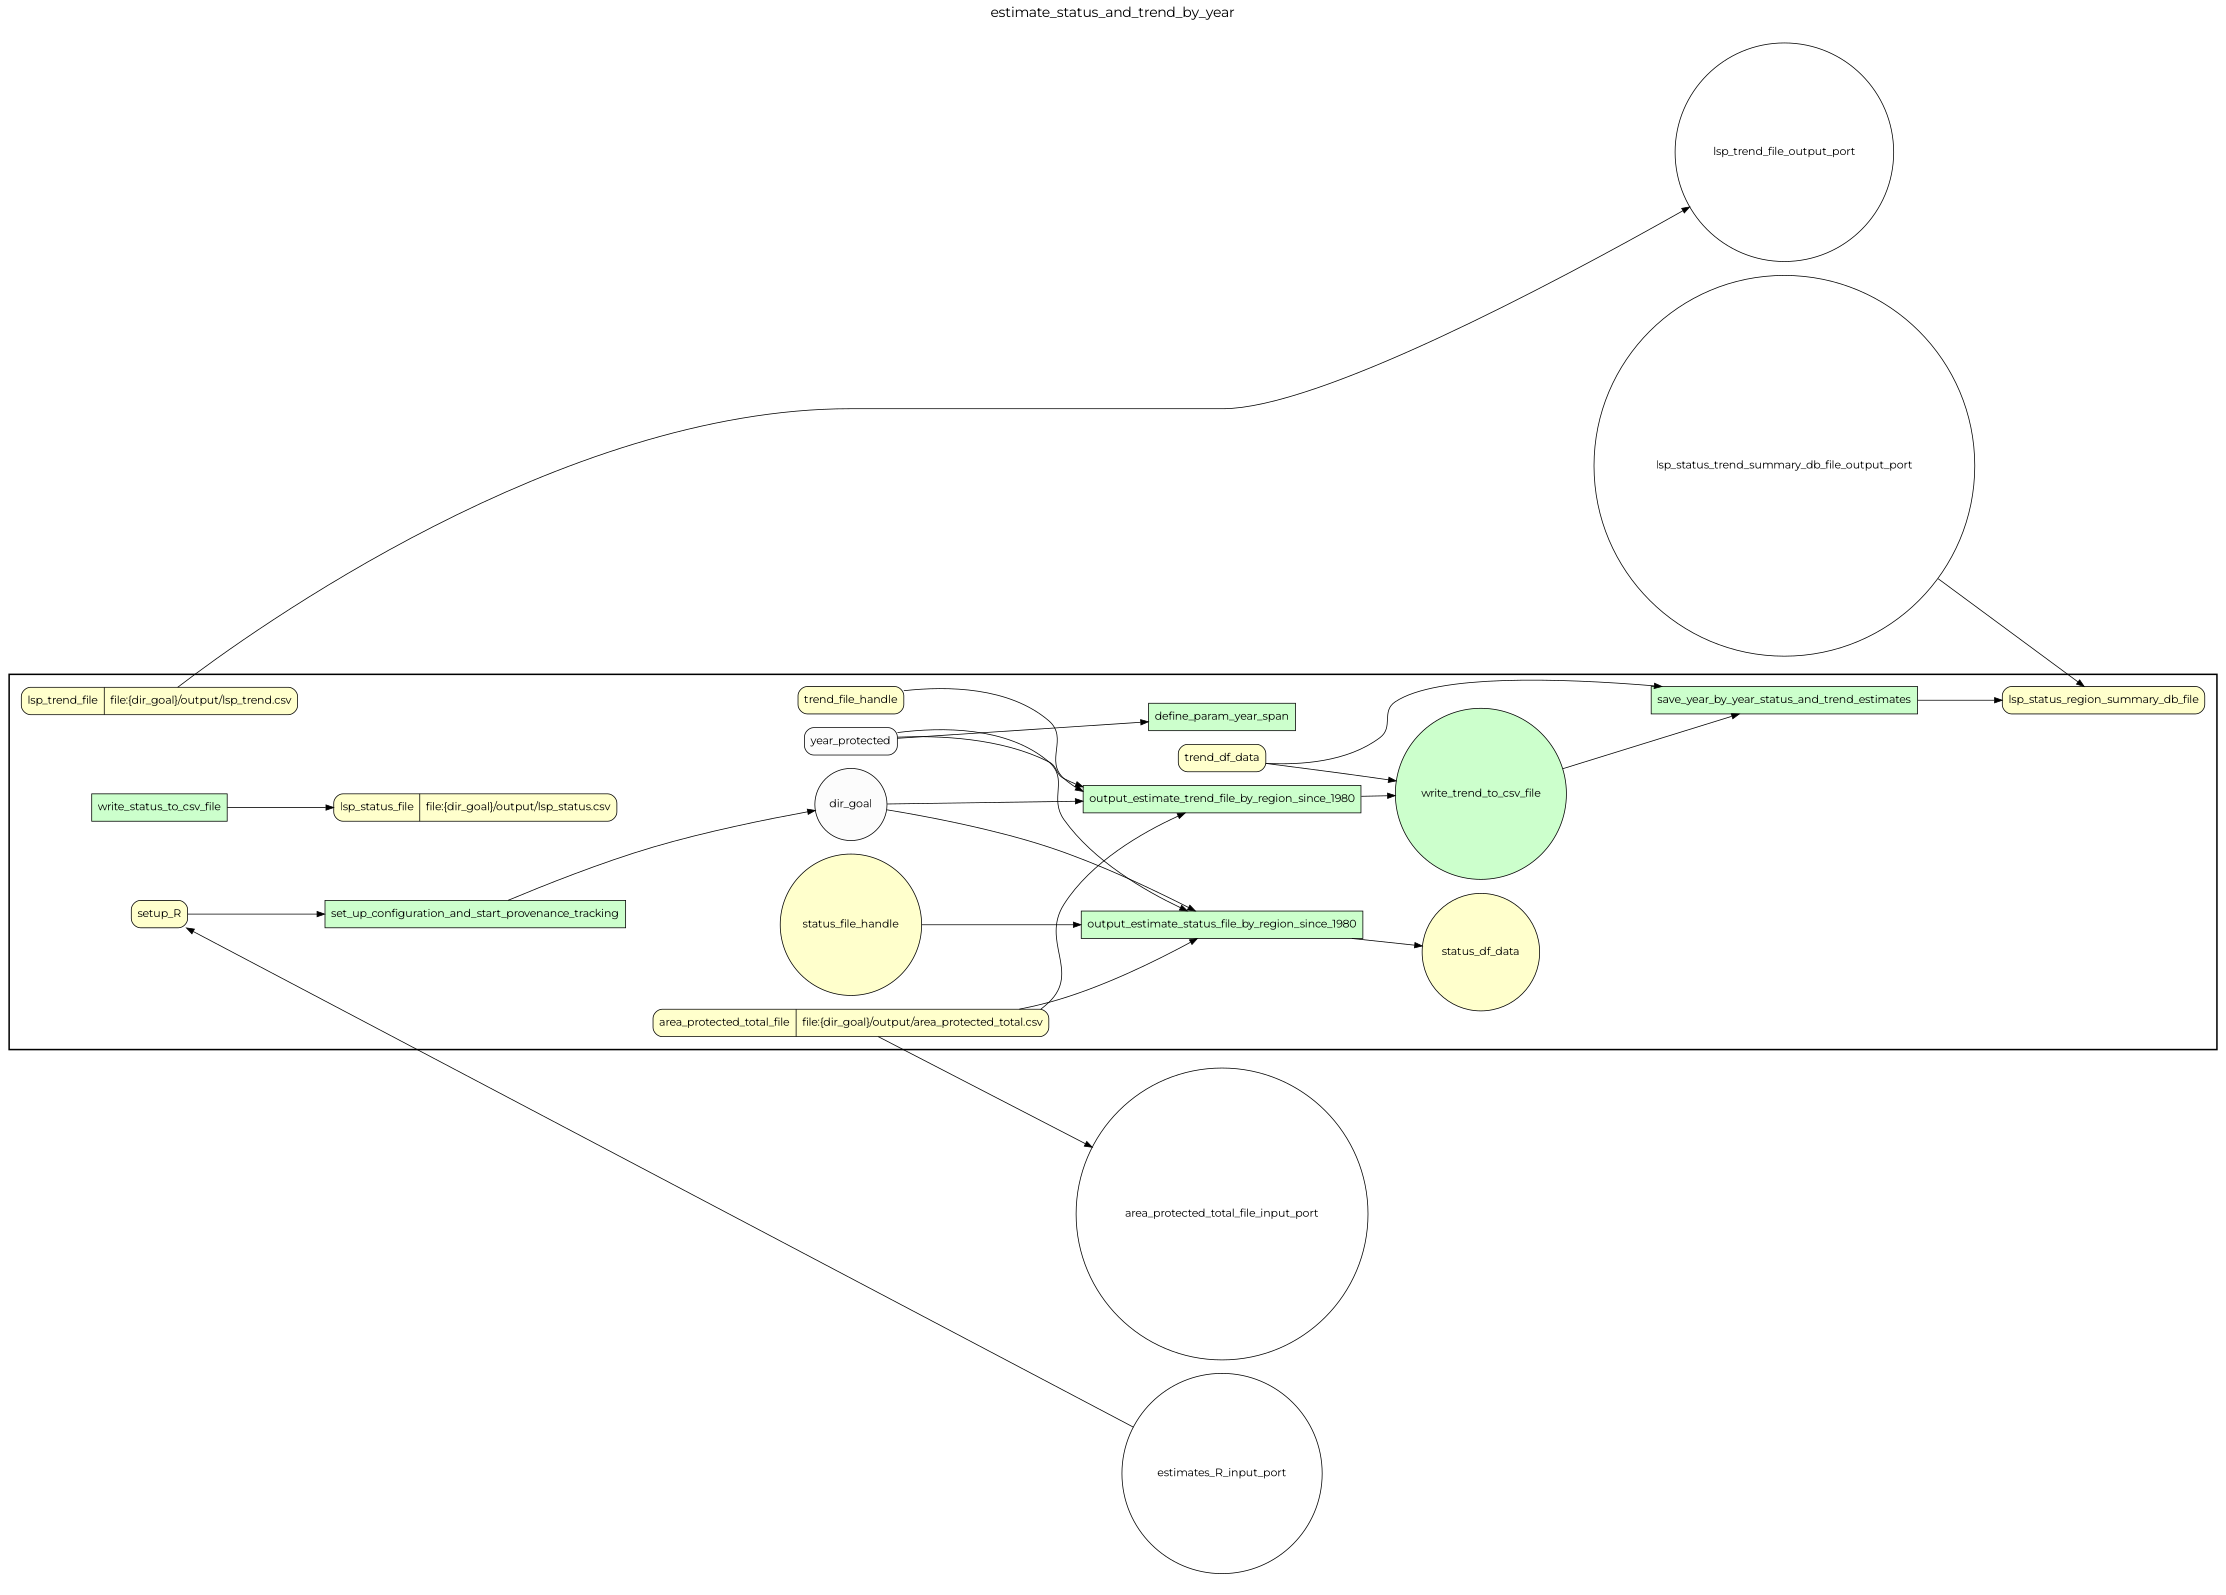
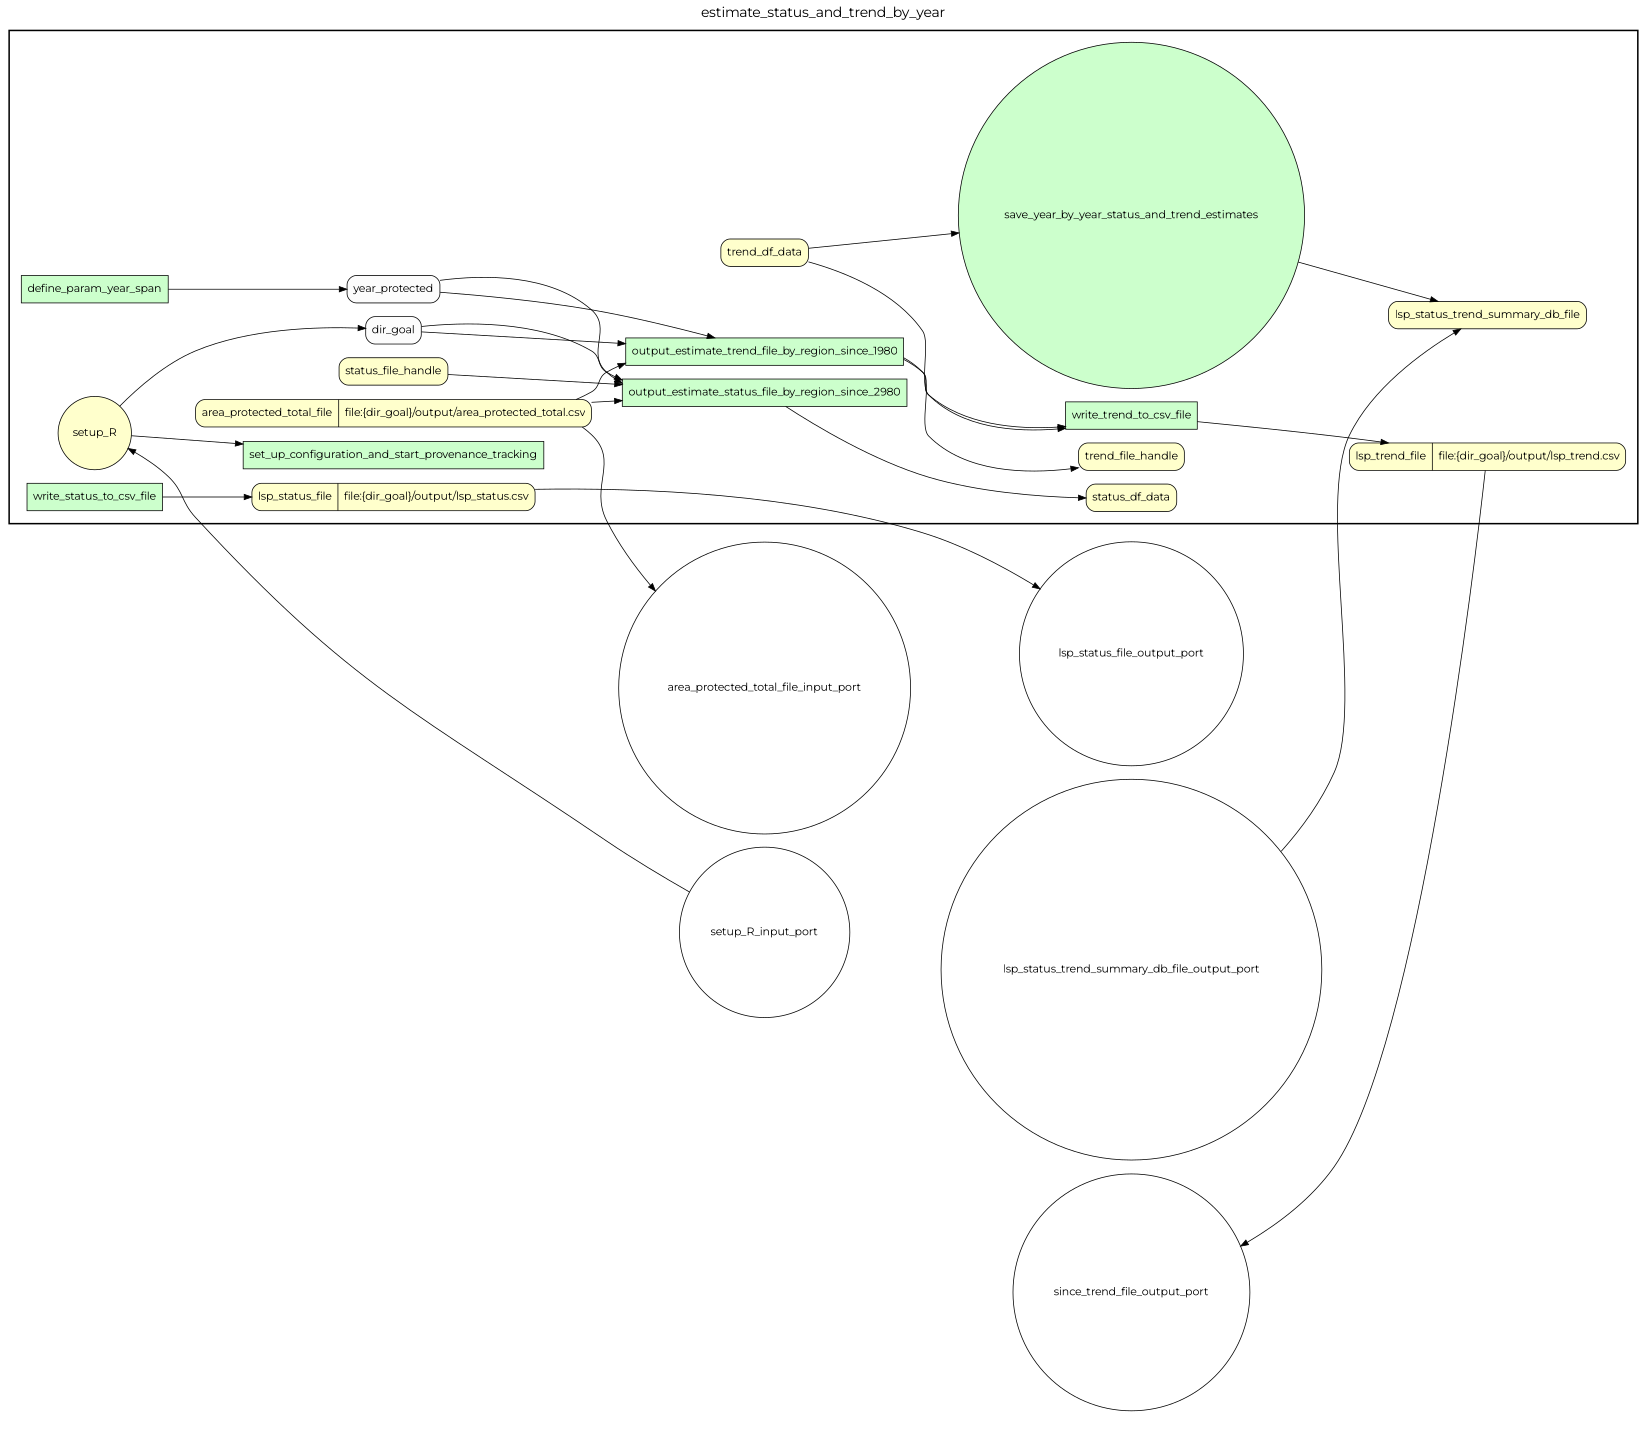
node "lsp_trend_file_output_port": label "lsp_trend_file_output_port" -> "since_trend_file_output_port"
node "lsp_status_file_output_port": added
node "save_year_by_year_status_and_trend_estimates": shape box -> circle
node "lsp_status_region_summary_db_file": label "lsp_status_region_summary_db_file" -> "lsp_status_trend_summary_db_file"
edge "trend_file_handle" -> "output_estimate_trend_file_by_region_since_1980": reversed
edge "year_protected" -> "define_param_year_span": reversed
edge "write_trend_to_csv_file" -> "save_year_by_year_status_and_trend_estimates": now "write_trend_to_csv_file" -> "lsp_trend_file"
node "write_trend_to_csv_file": shape circle -> box
node "dir_goal": shape circle -> box
edge "set_up_configuration_and_start_provenance_tracking" -> "dir_goal": now "setup_R" -> "dir_goal"
node "setup_R": shape box -> circle
node "status_file_handle": shape circle -> box
node "output_estimate_status_file_by_region_since_1980": label "output_estimate_status_file_by_region_since_1980" -> "output_estimate_status_file_by_region_since_2980"
node "status_df_data": shape circle -> box
node "estimates_R_input_port": label "estimates_R_input_port" -> "setup_R_input_port"
